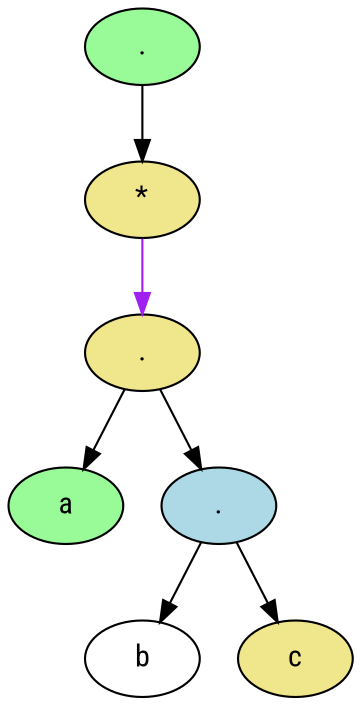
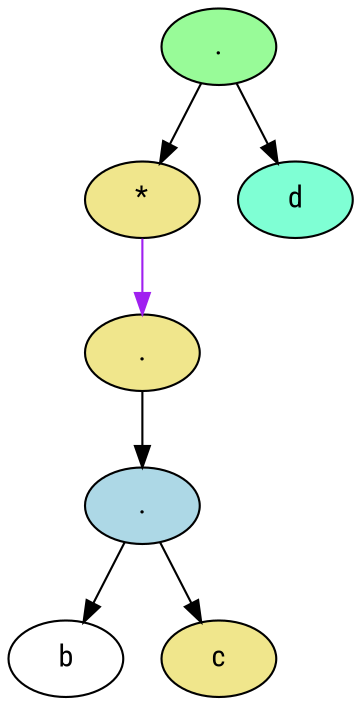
node "d": added
node "a": removed
